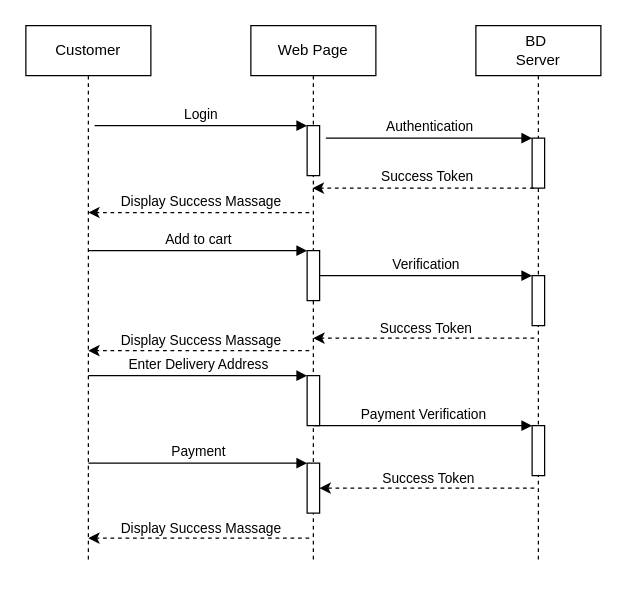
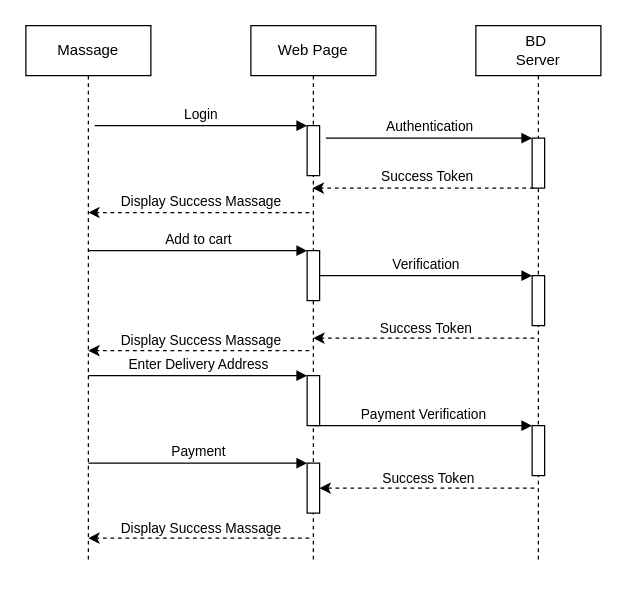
node "Customer": label "Customer" -> "Massage"
